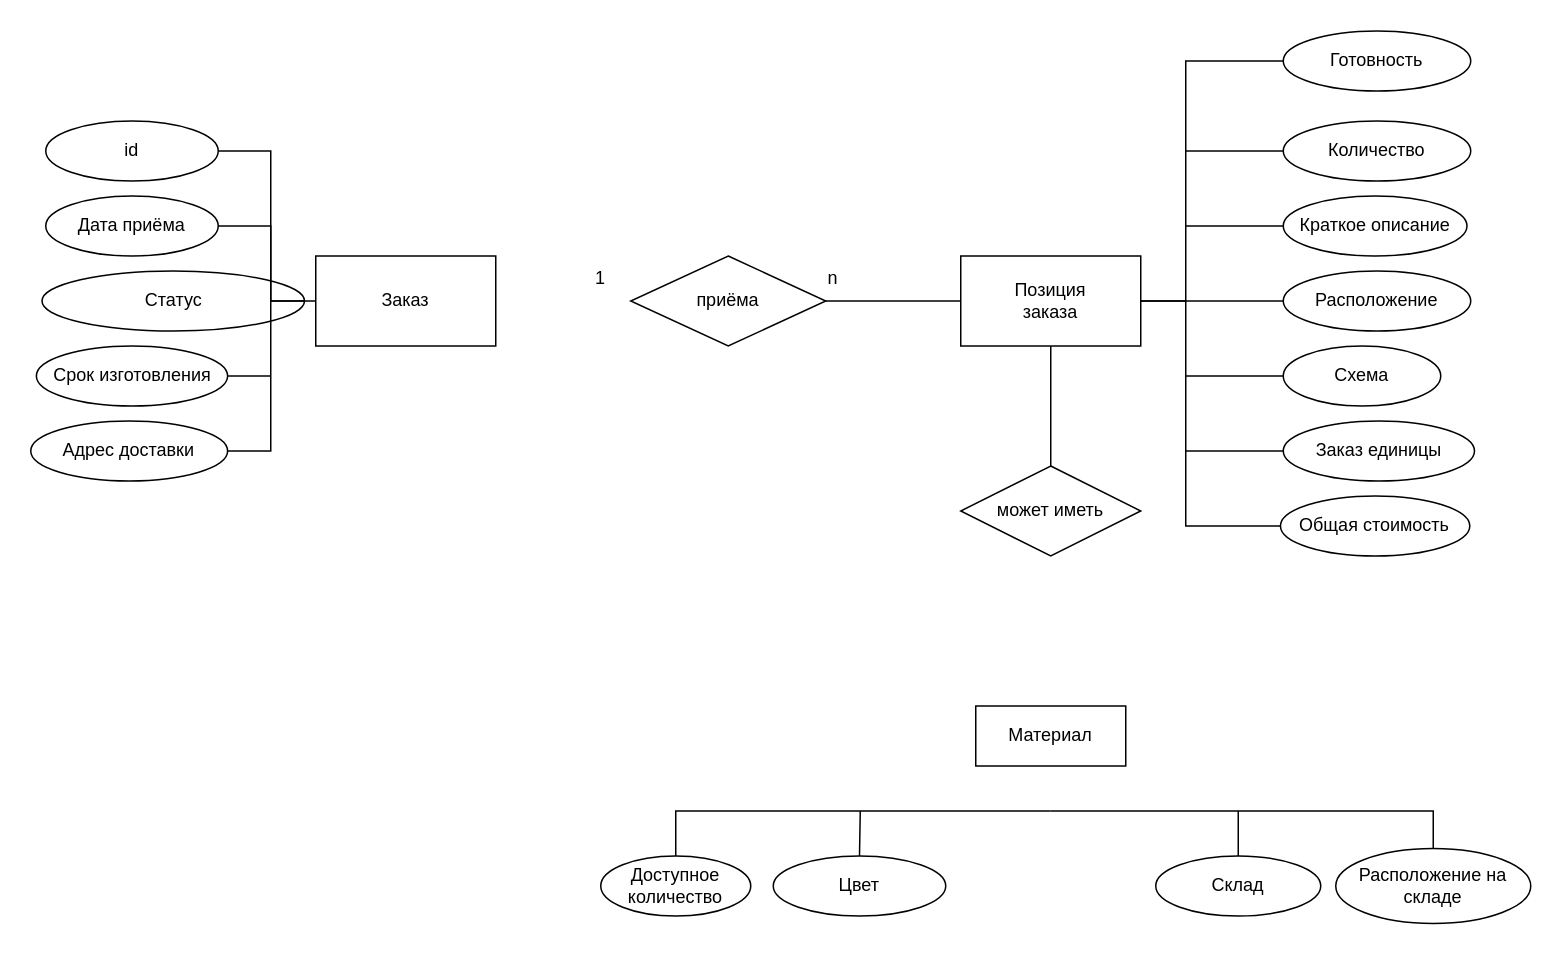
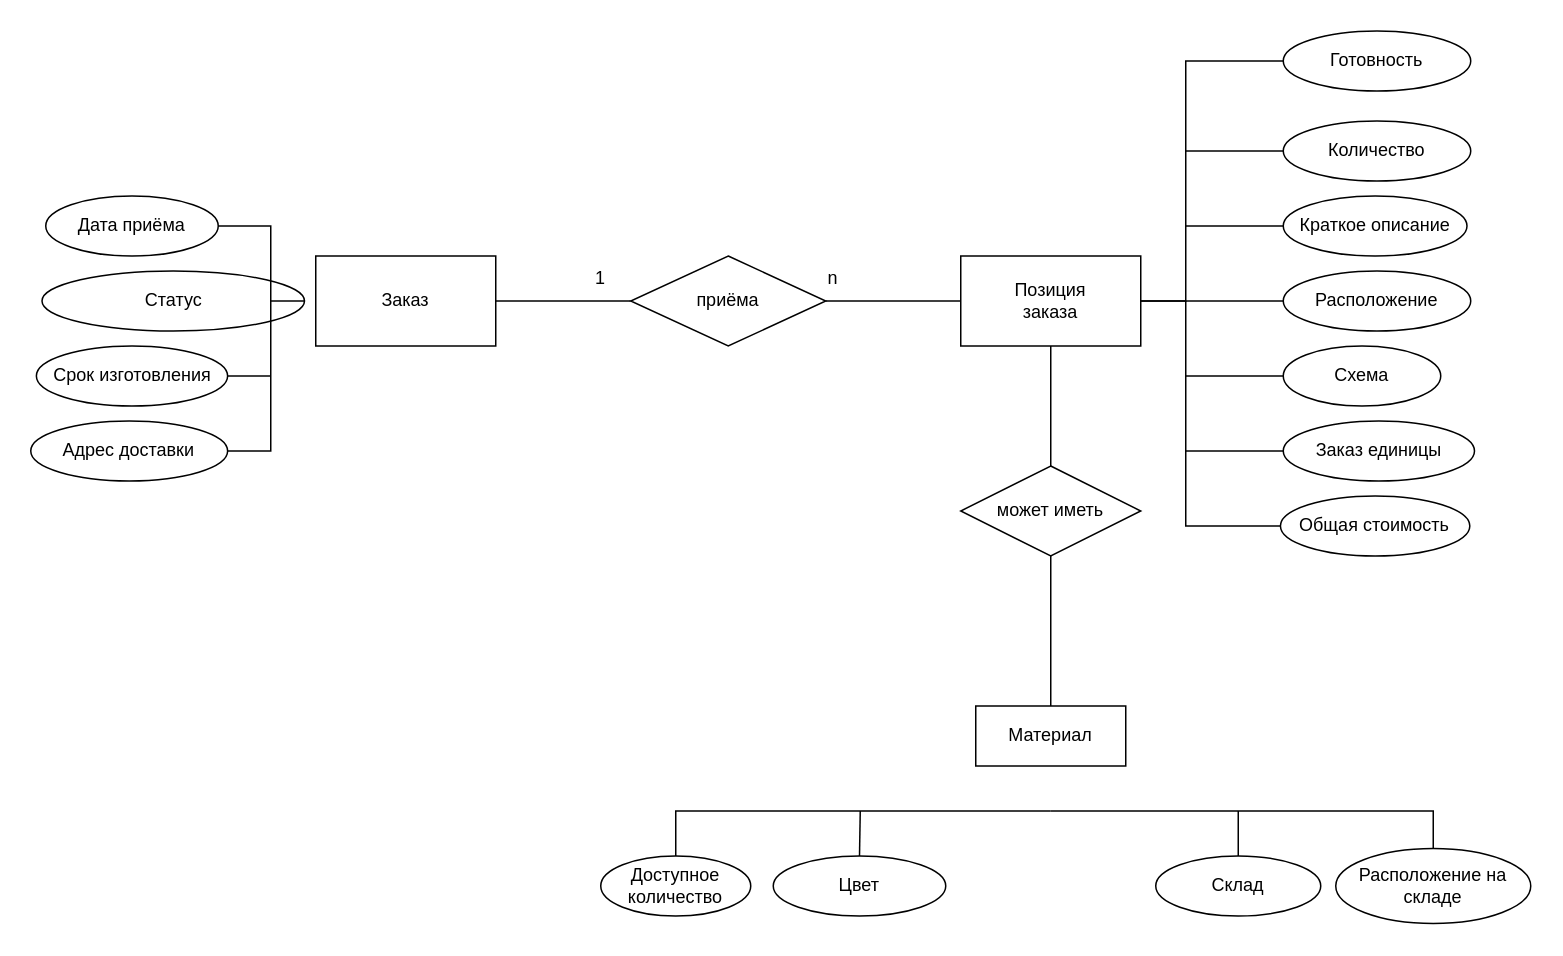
node "id": removed
edge "id" -- "Заказ": removed
edge "Заказ" -- "приёма": added
edge "может иметь" -- "Материал": added
